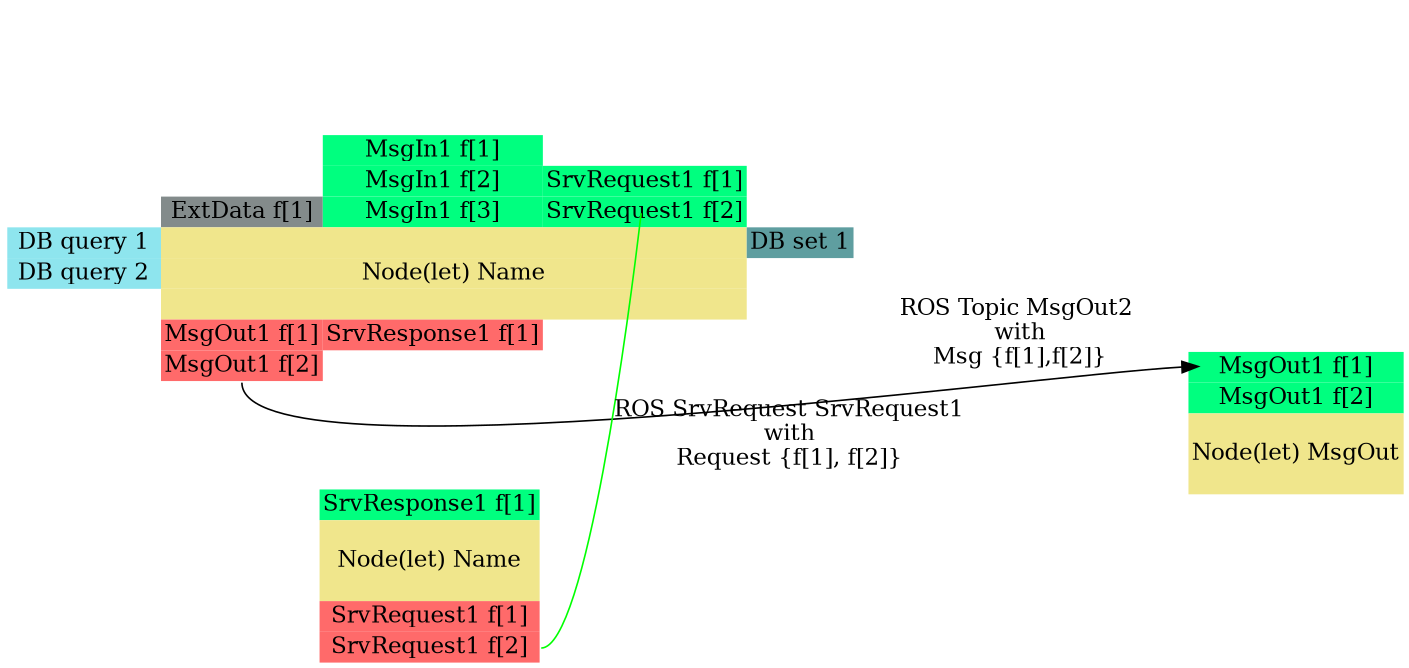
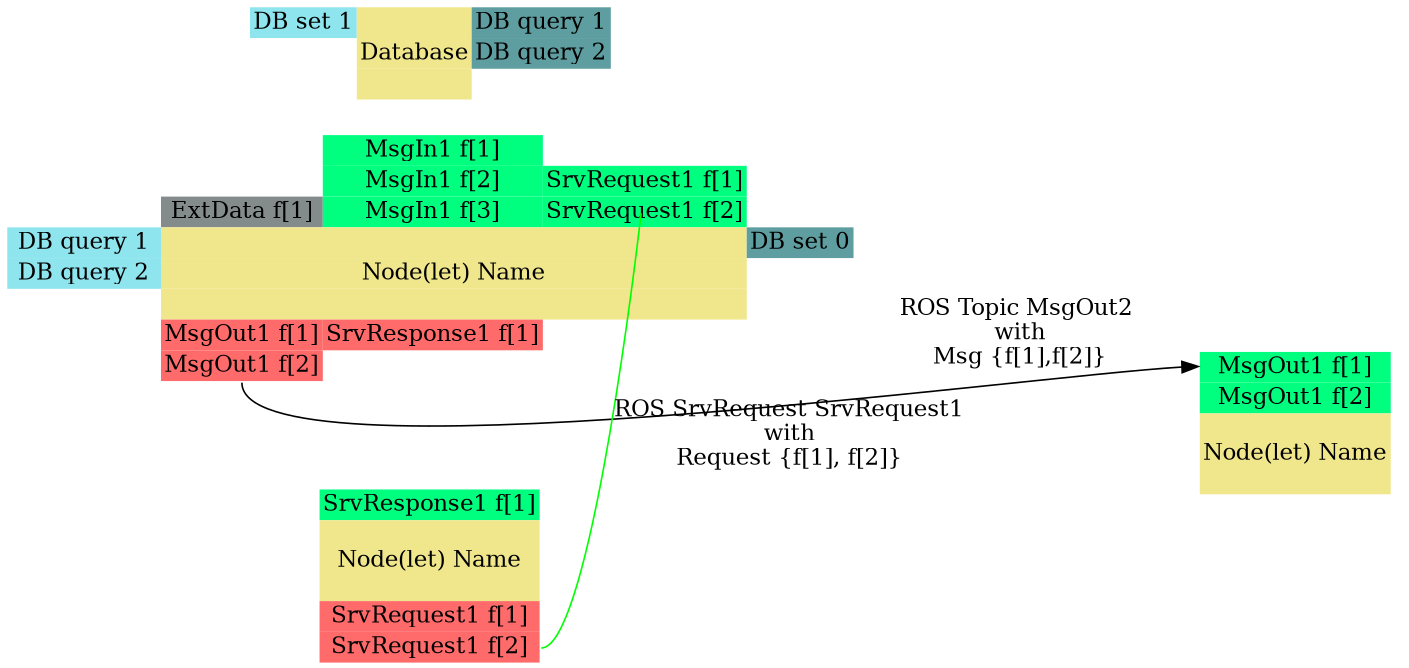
node "DB set 1": added
node "MsgIn1 f[1]": text "DB set 1" -> "DB set 0"
node "MsgOut1 f[1]": text "Node(let) MsgOut" -> "Node(let) Name"
